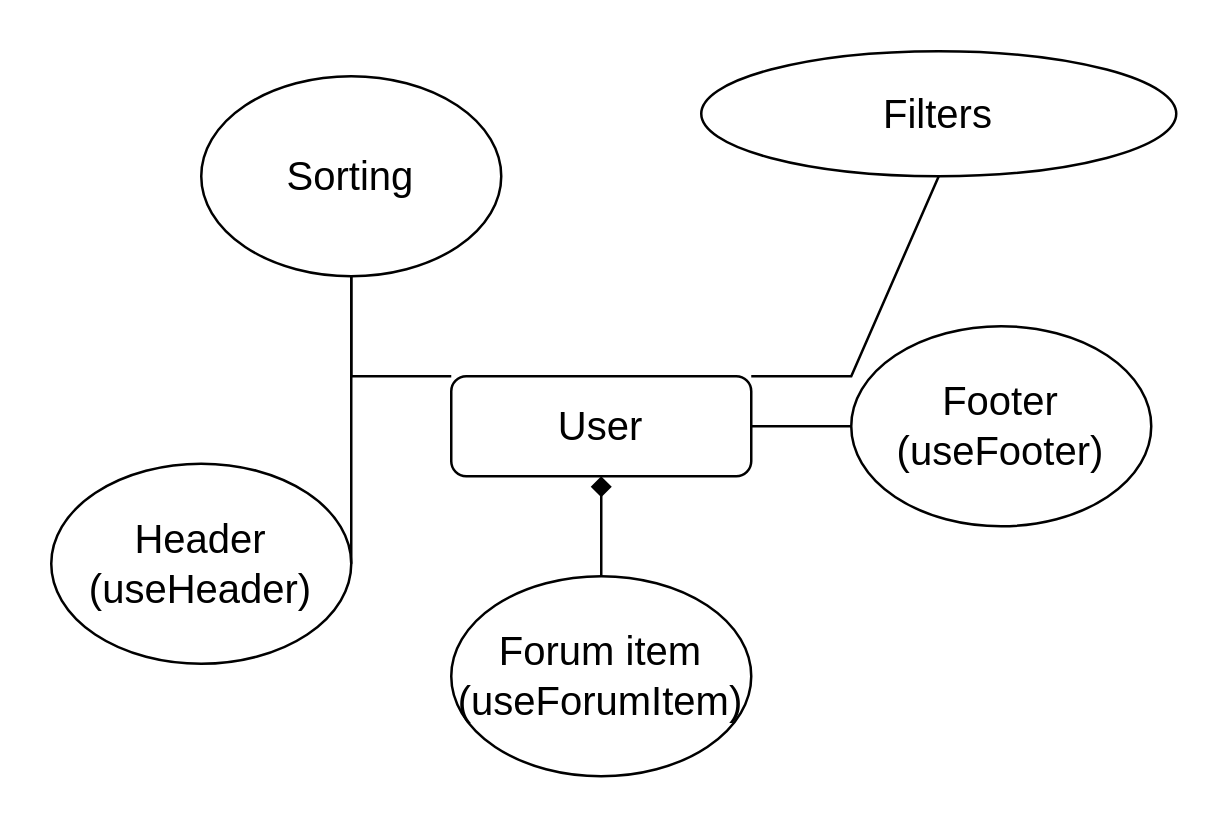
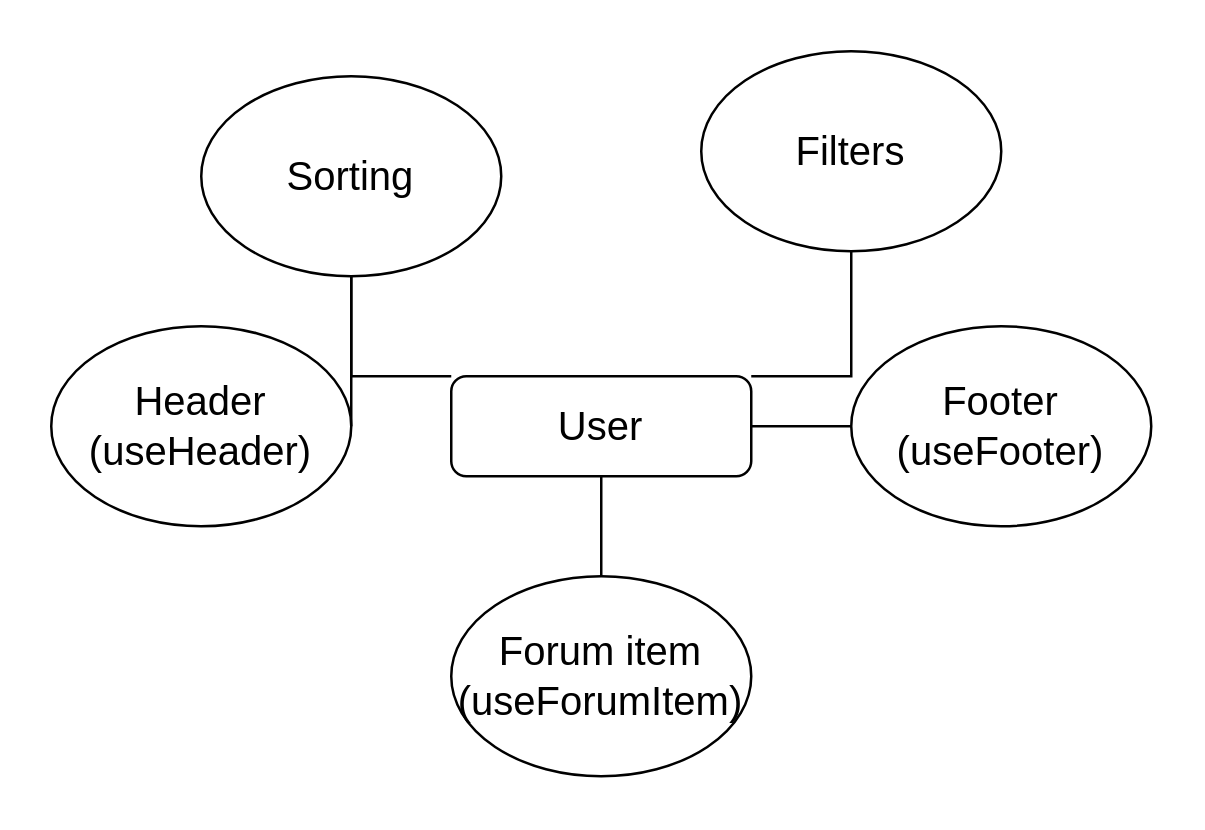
node "Filters": size 475x125 -> 300x200
edge "Forum item (useForumItem)" -> "User": arrowhead diamond -> none
node "Header (useHeader)": moved (201, 564) -> (201, 426)
